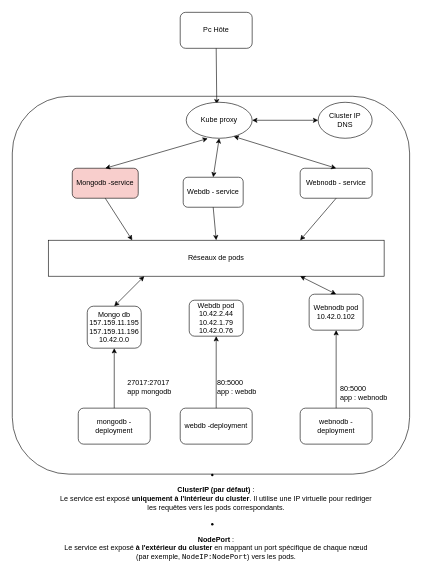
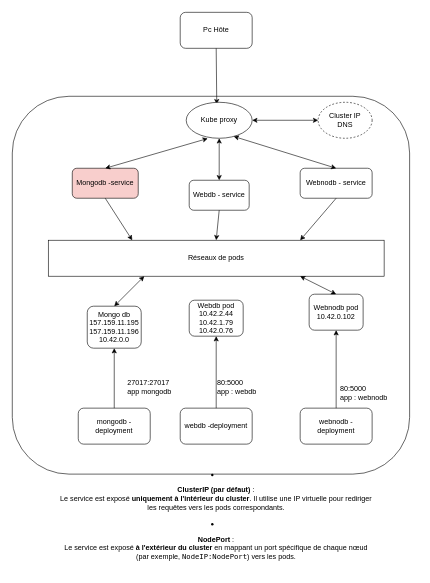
node "Cluster IP DNS": style solid -> dashed
node "Webdb - service": moved (213, 192) -> (219, 195)
